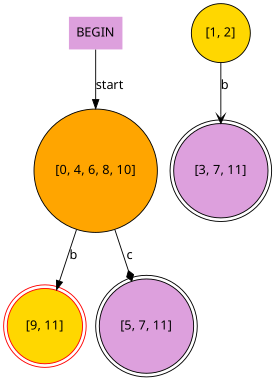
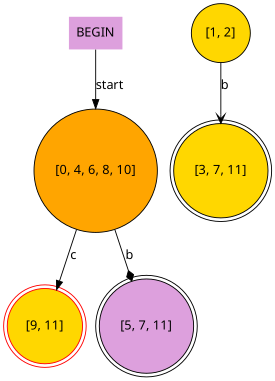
node "[3, 7, 11]": fillcolor plum -> gold
edge "[0, 4, 6, 8, 10]" -> "[9, 11]": label "b" -> "c"
edge "[0, 4, 6, 8, 10]" -> "[5, 7, 11]": label "c" -> "b"
